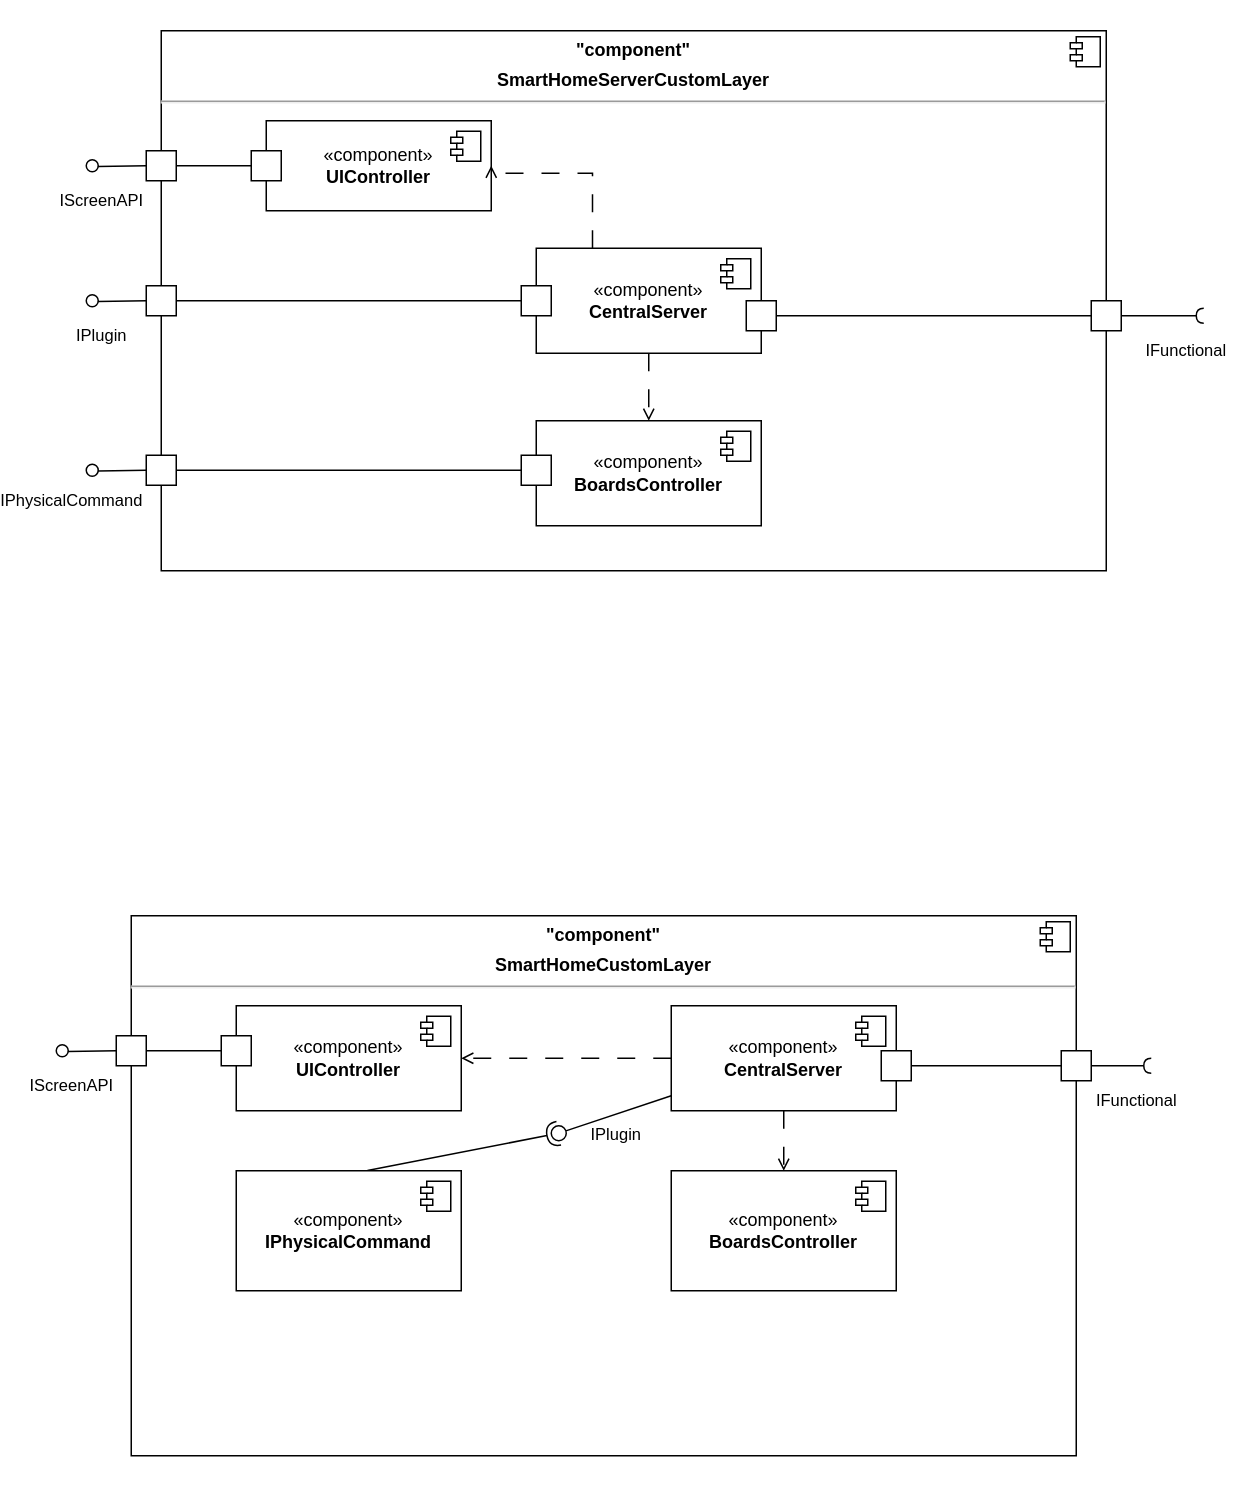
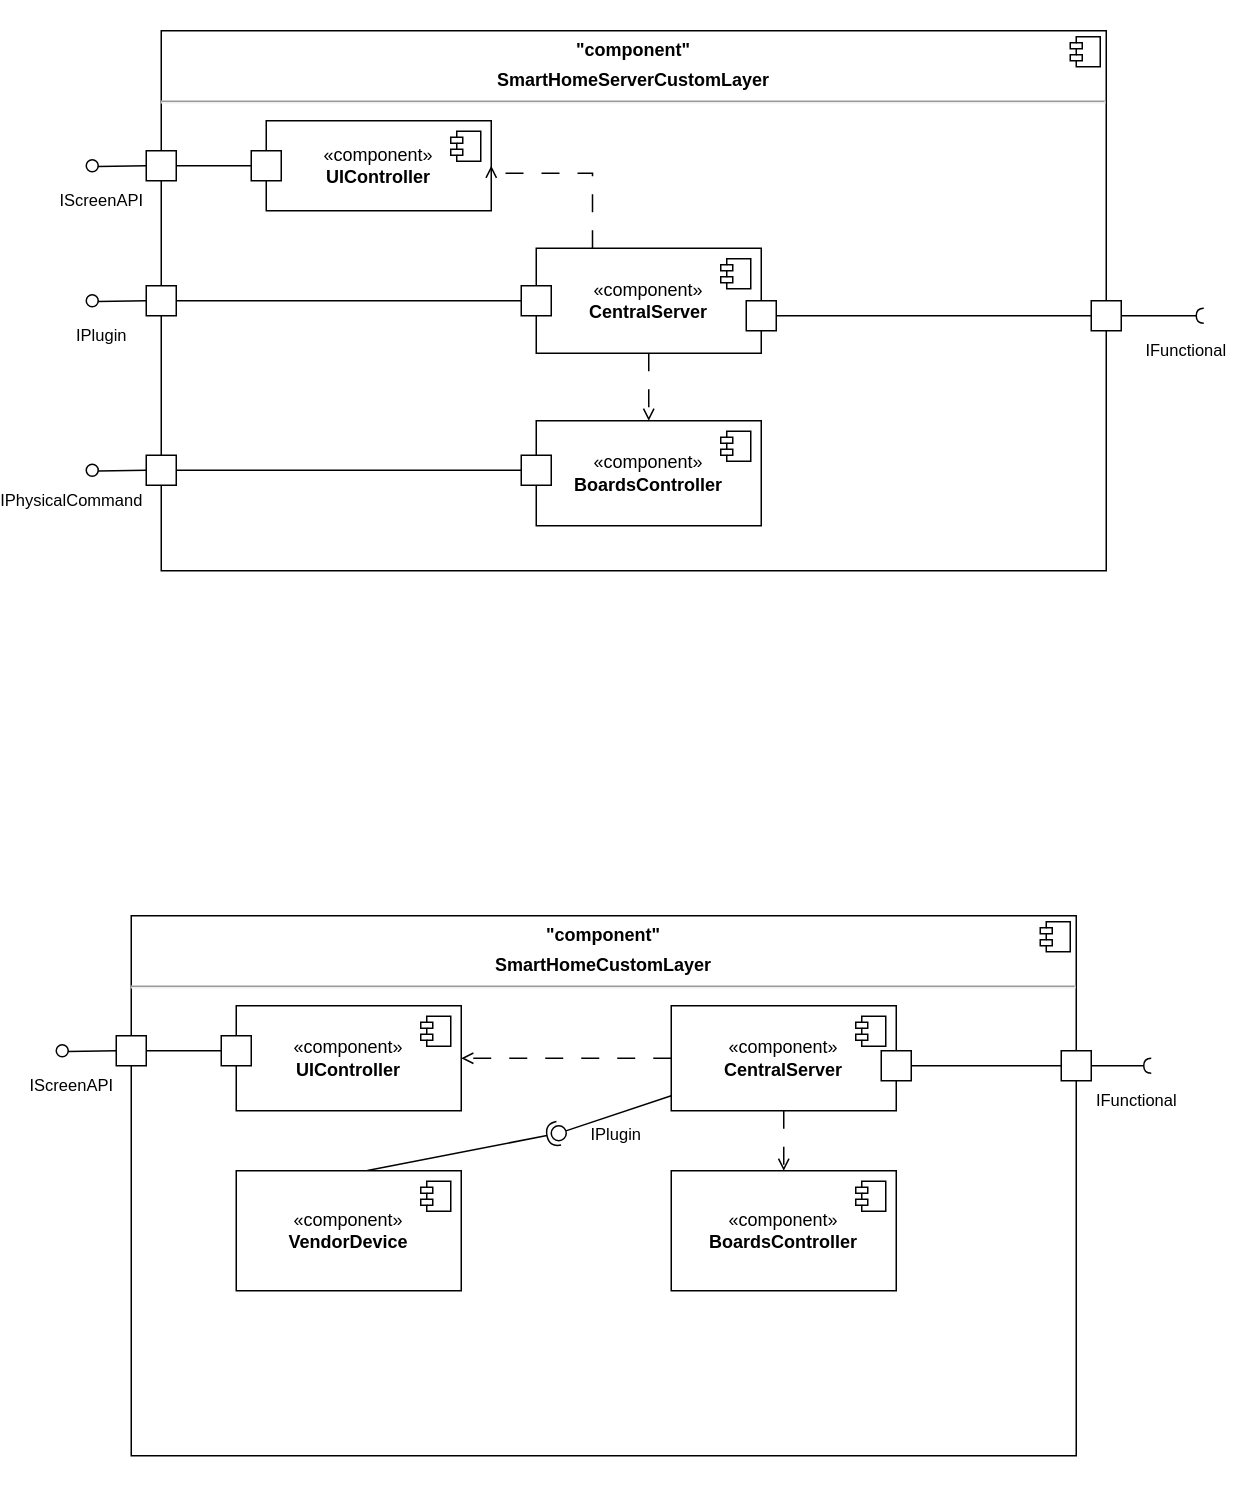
node "«component» IPhysicalCommand": label "«component» IPhysicalCommand" -> "«component» VendorDevice"
